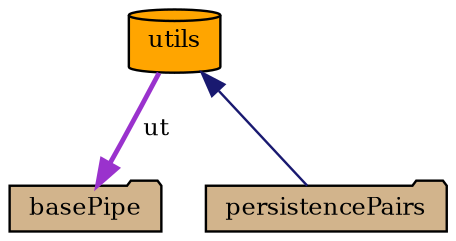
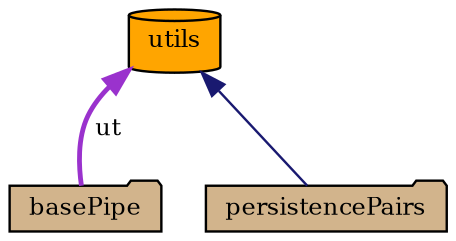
edge "utils" -> "basePipe": reversed
